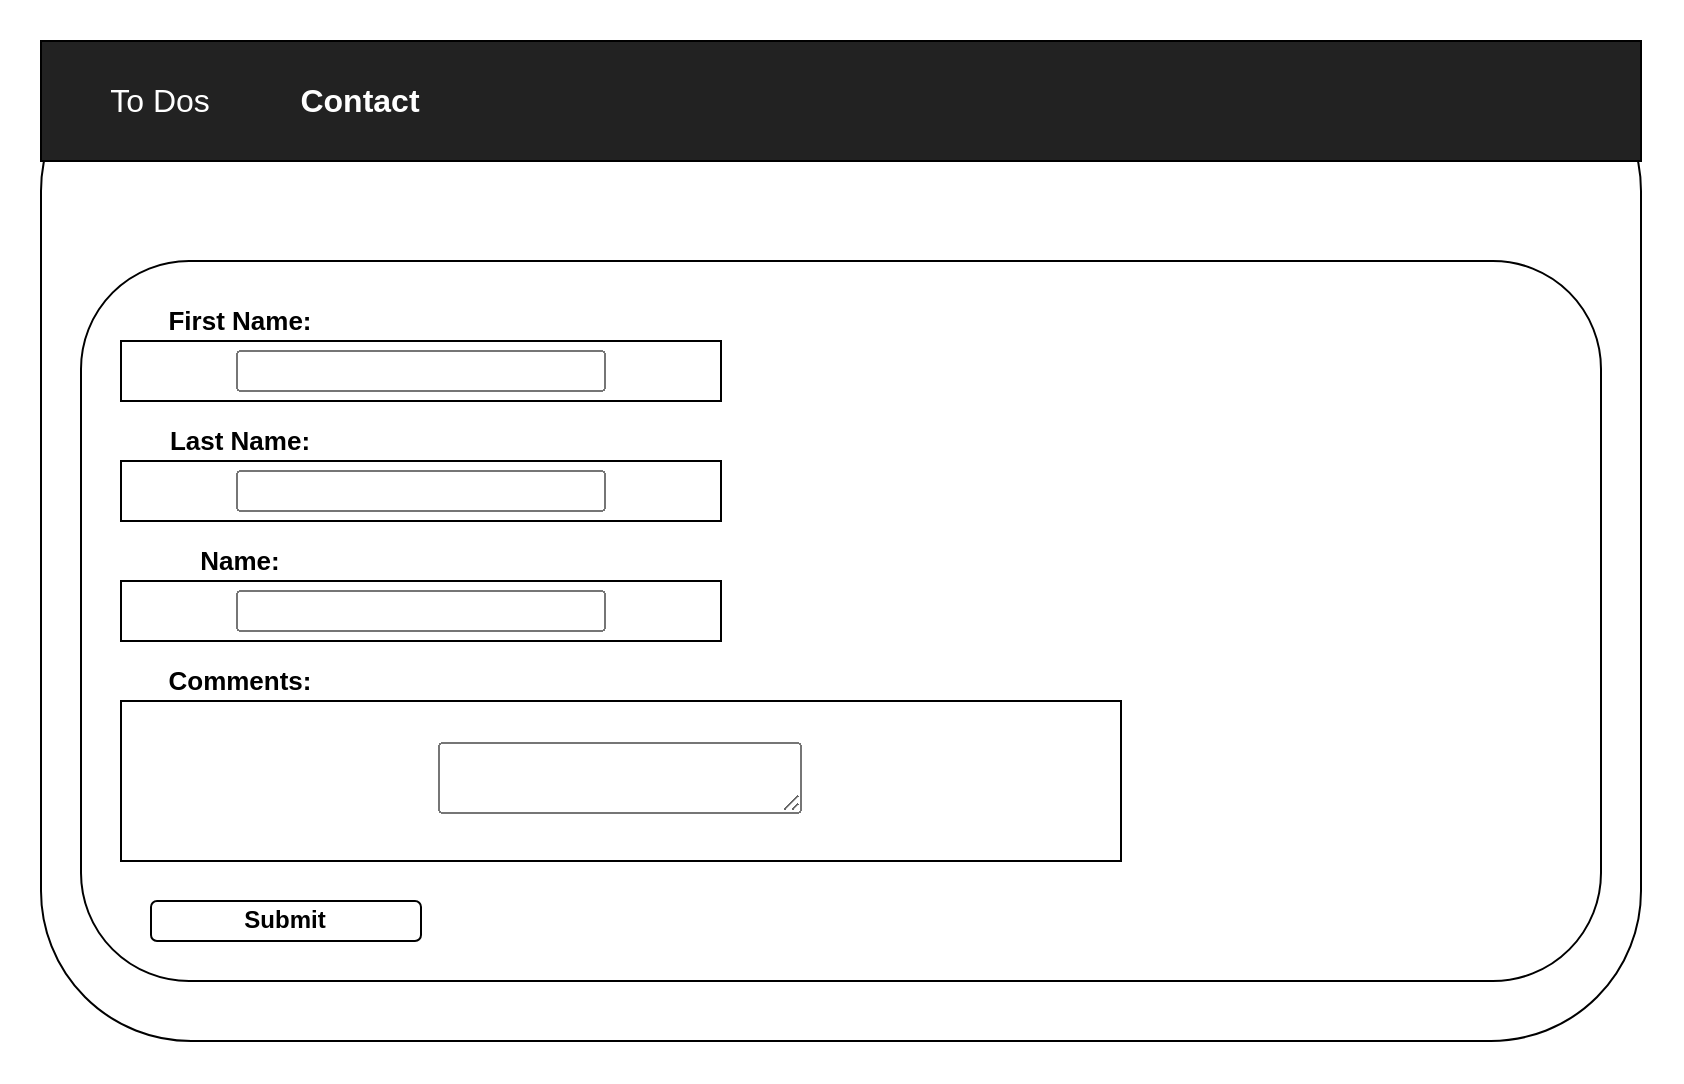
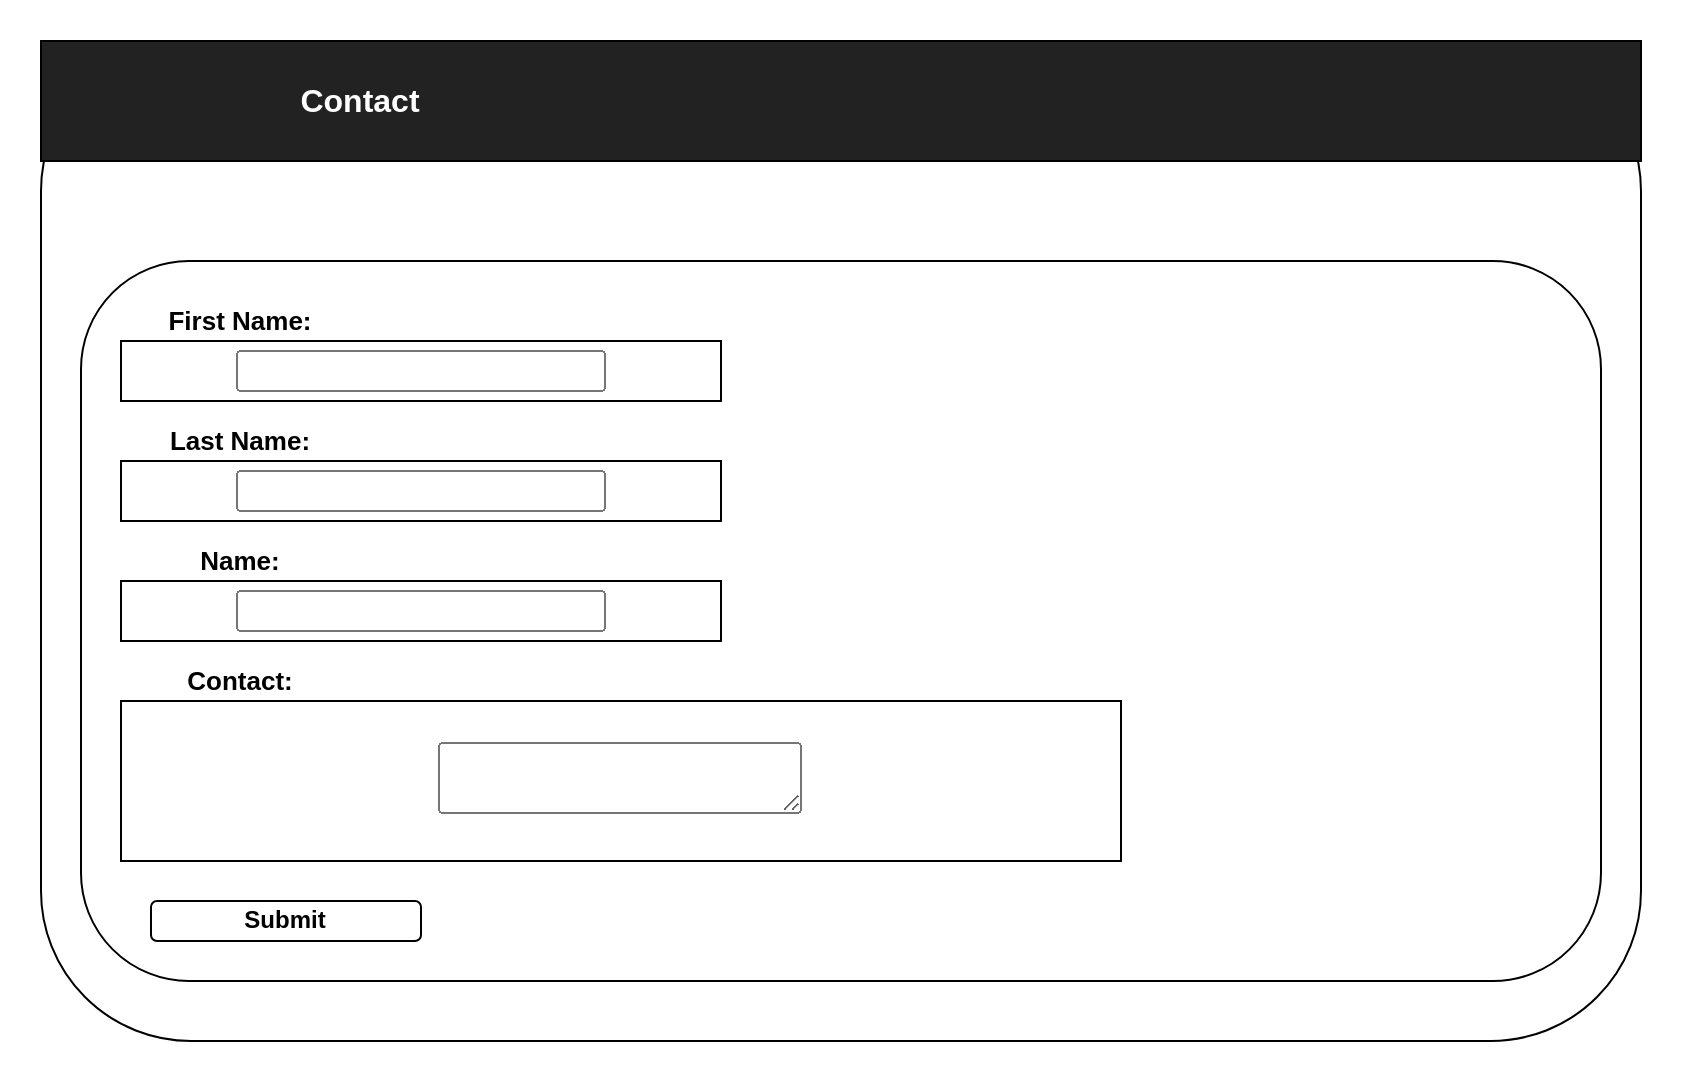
node "To Dos": removed
node "Comments:": label "Comments:" -> "Contact:"
